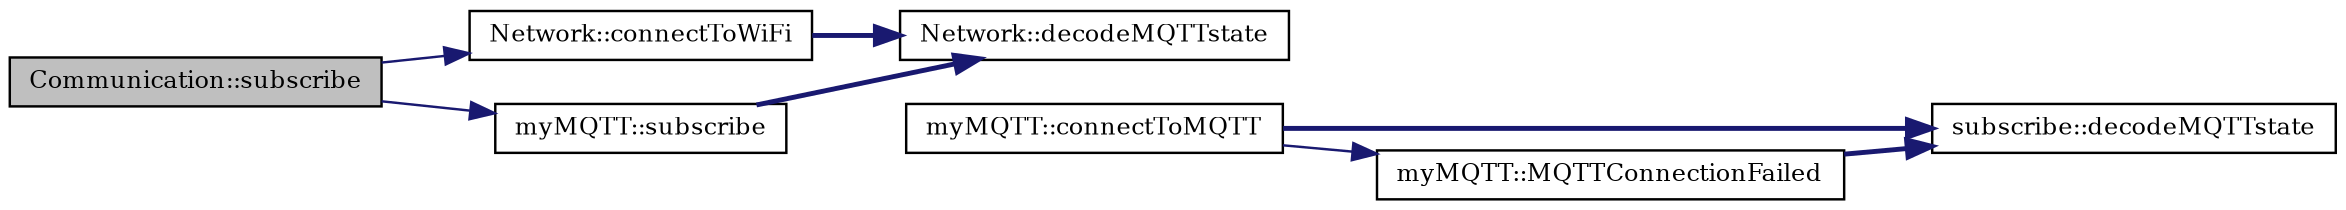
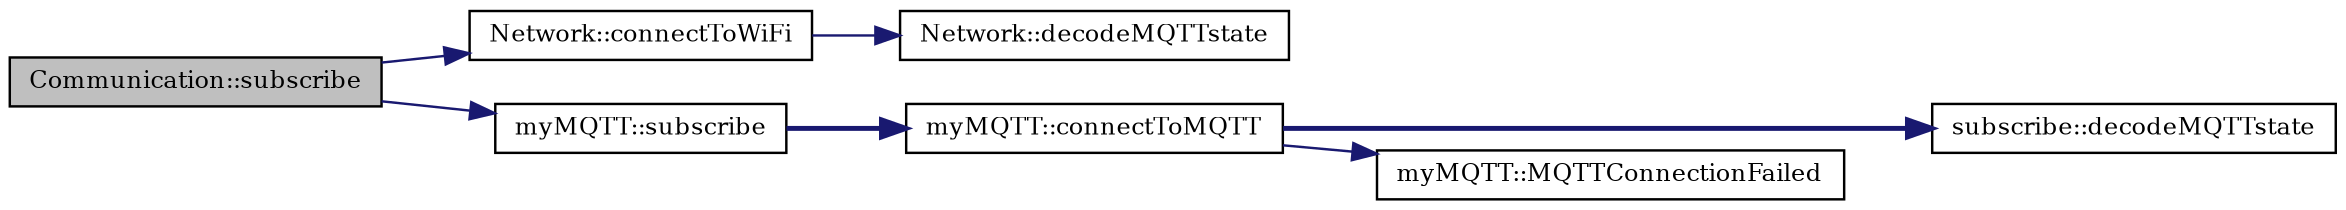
edge "Network::connectToWiFi" -> "Network::decodeMQTTstate": style bold -> solid
edge "myMQTT::subscribe" -> "Network::decodeMQTTstate": now "myMQTT::subscribe" -> "myMQTT::connectToMQTT"
edge "myMQTT::MQTTConnectionFailed" -> "subscribe::decodeMQTTstate": removed
